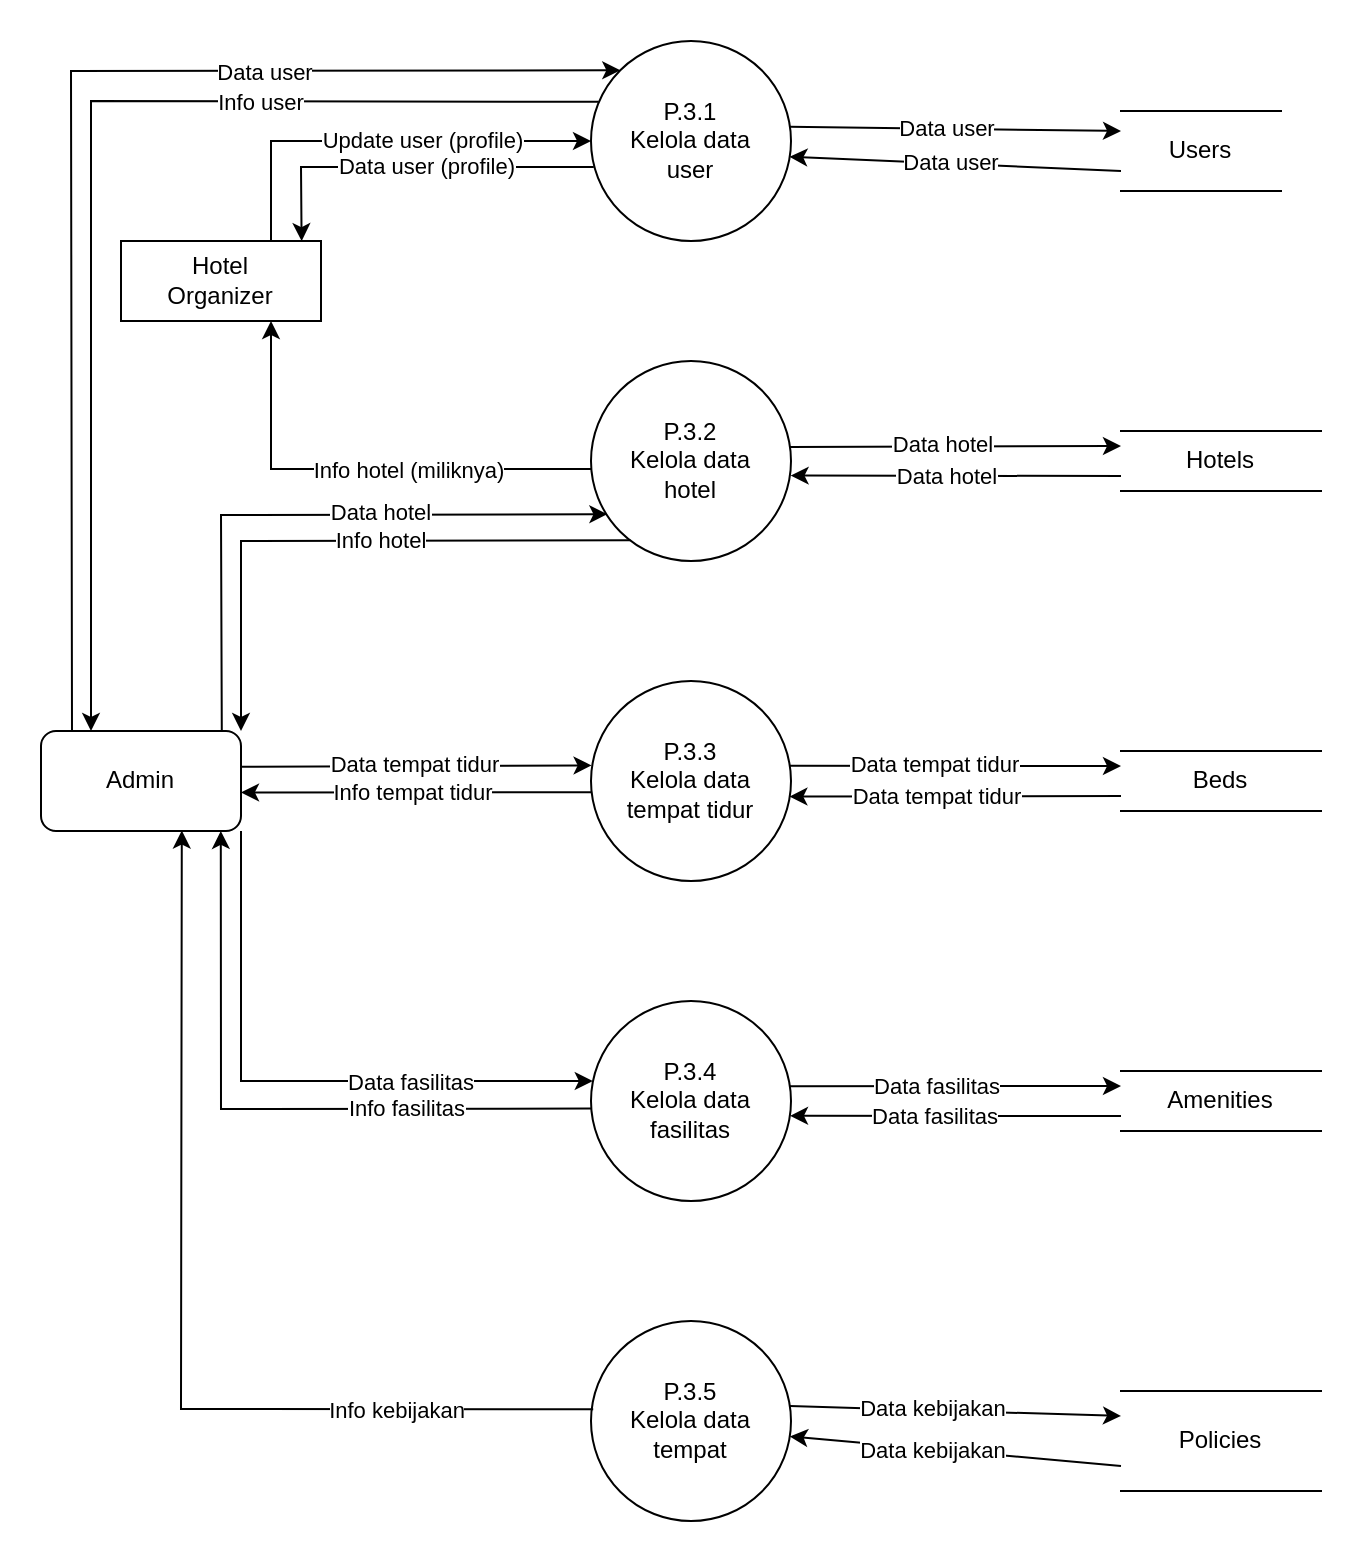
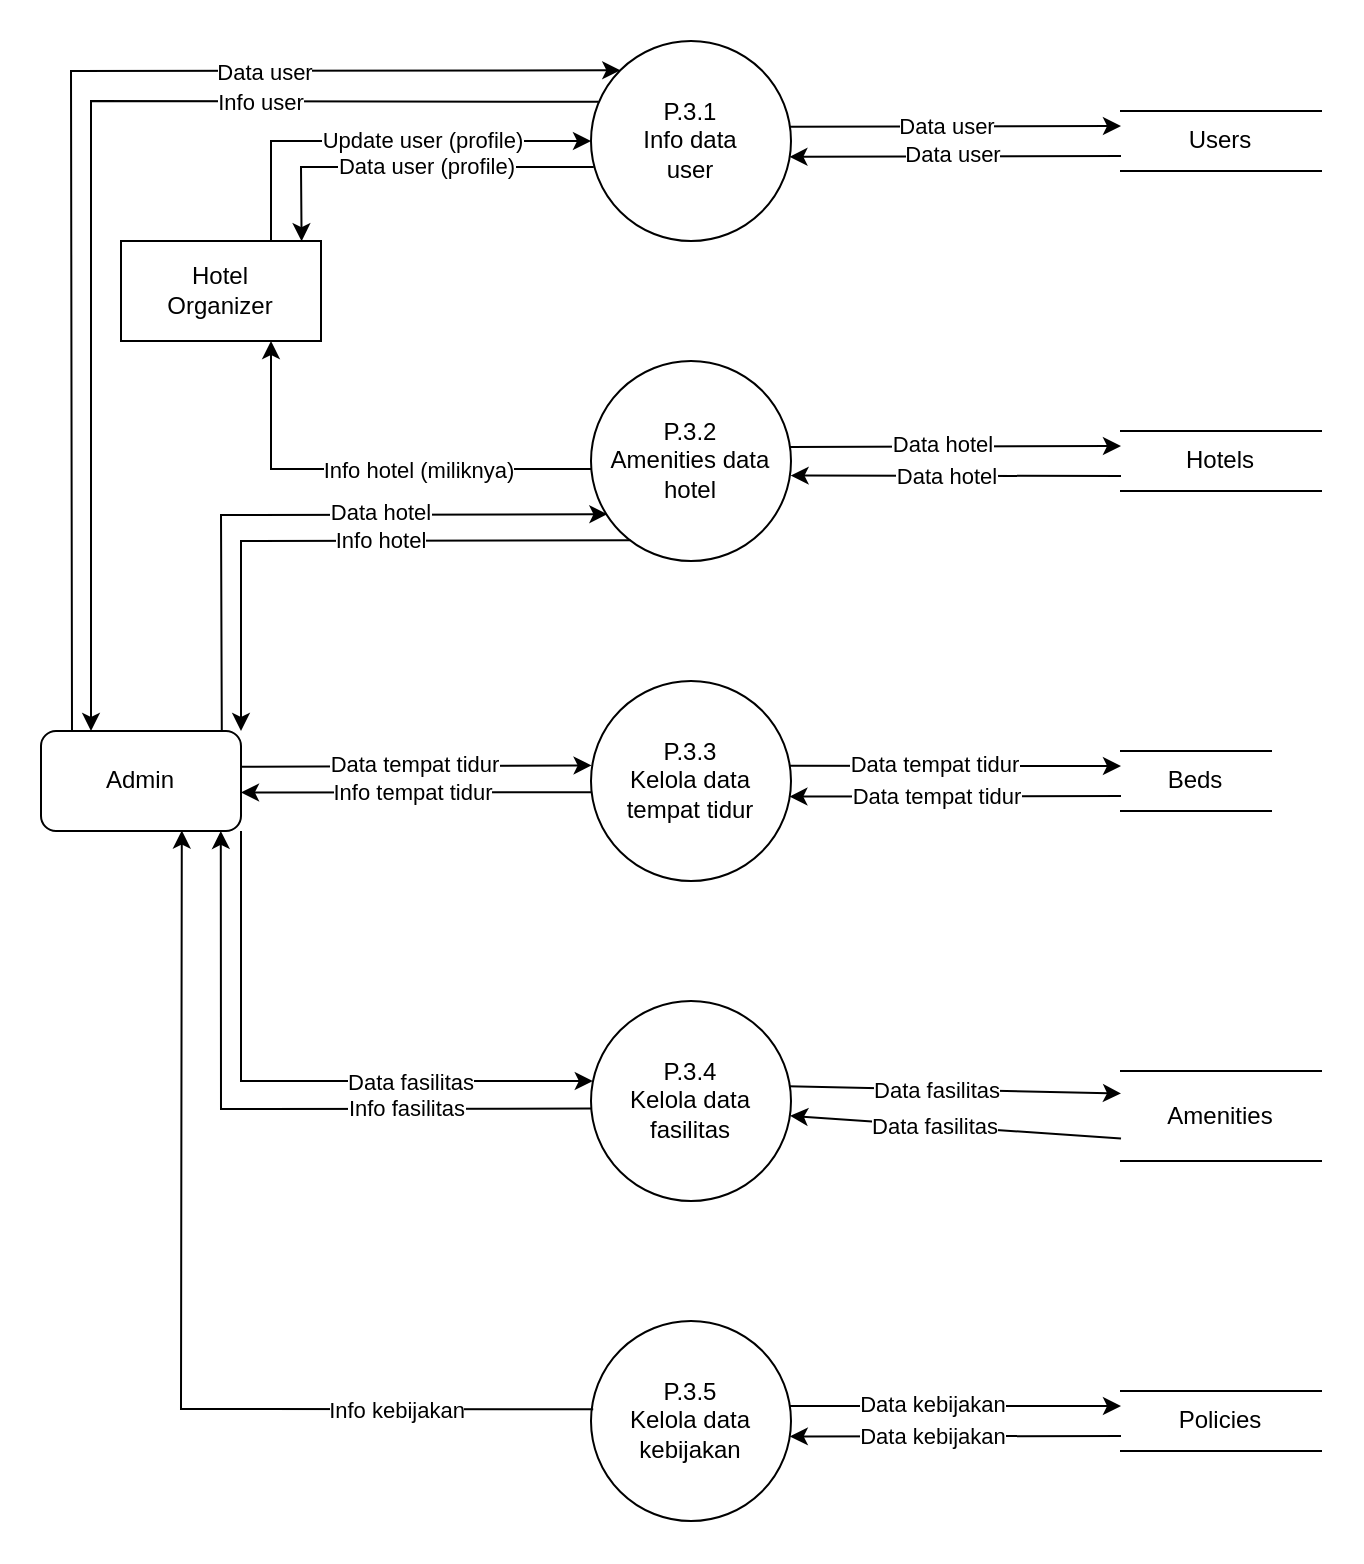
node "P.3.1 Kelola data user": label "P.3.1 Kelola data user" -> "P.3.1 Info data user"
node "Users": size 160x80 -> 200x60
node "Hotel Organizer": size 200x80 -> 200x100
node "P.3.2 Kelola data hotel": label "P.3.2 Kelola data hotel" -> "P.3.2 Amenities data hotel"
node "Beds": size 200x60 -> 150x60
node "Amenities": size 200x60 -> 200x90
node "P.3.5 Kelola data tempat": label "P.3.5 Kelola data tempat" -> "P.3.5 Kelola data kebijakan"
node "Policies": size 200x100 -> 200x60
